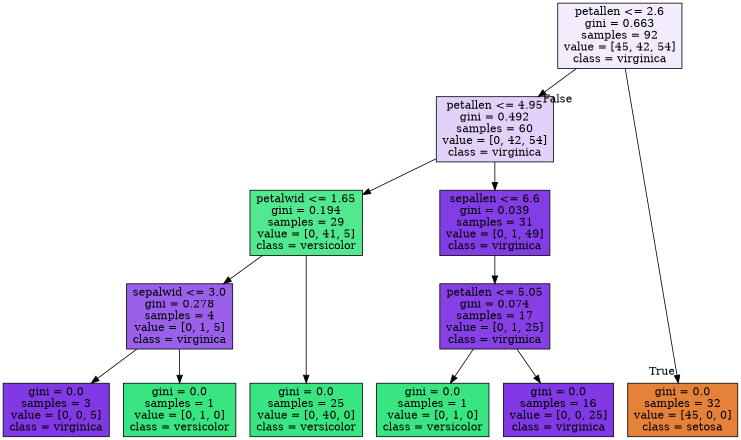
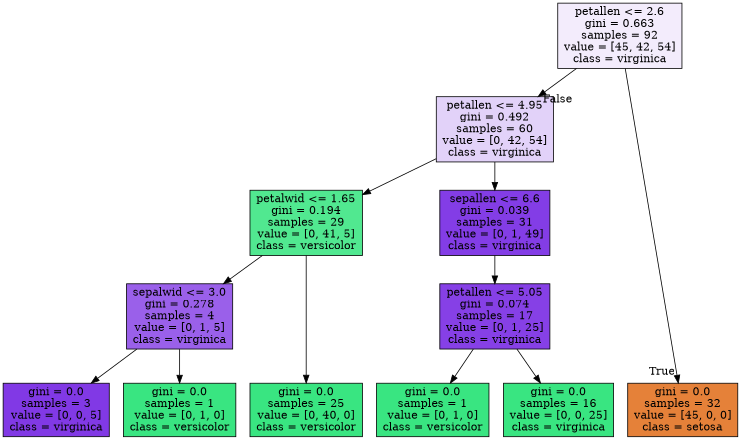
node "gini = 0.0 samples = 16 value = [0, 0, 25] class = virginica": fillcolor #8139e5ff -> #39e581ff
